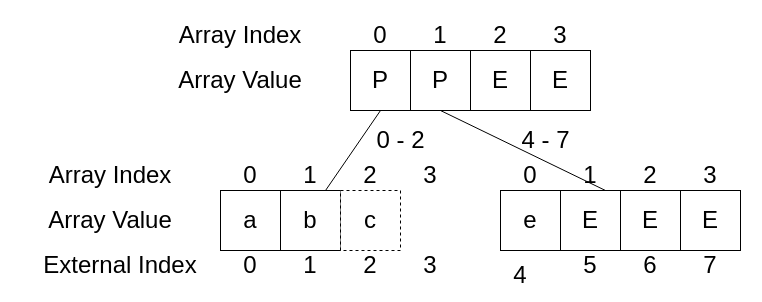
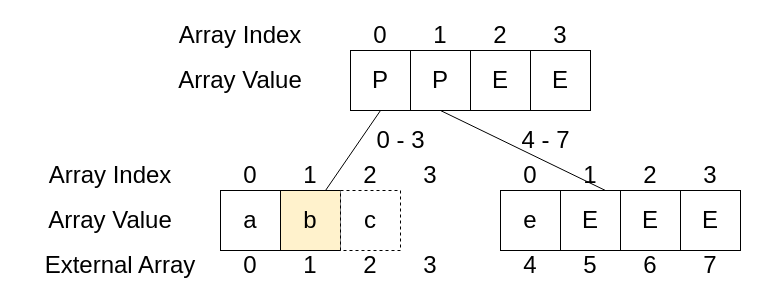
node "0 - 2": label "0 - 2" -> "0 - 3"
node "b": fillcolor #ffffff -> #fff2cc
node "External Index": label "External Index" -> "External Array"
node "4": moved (521, 276) -> (531, 266)
